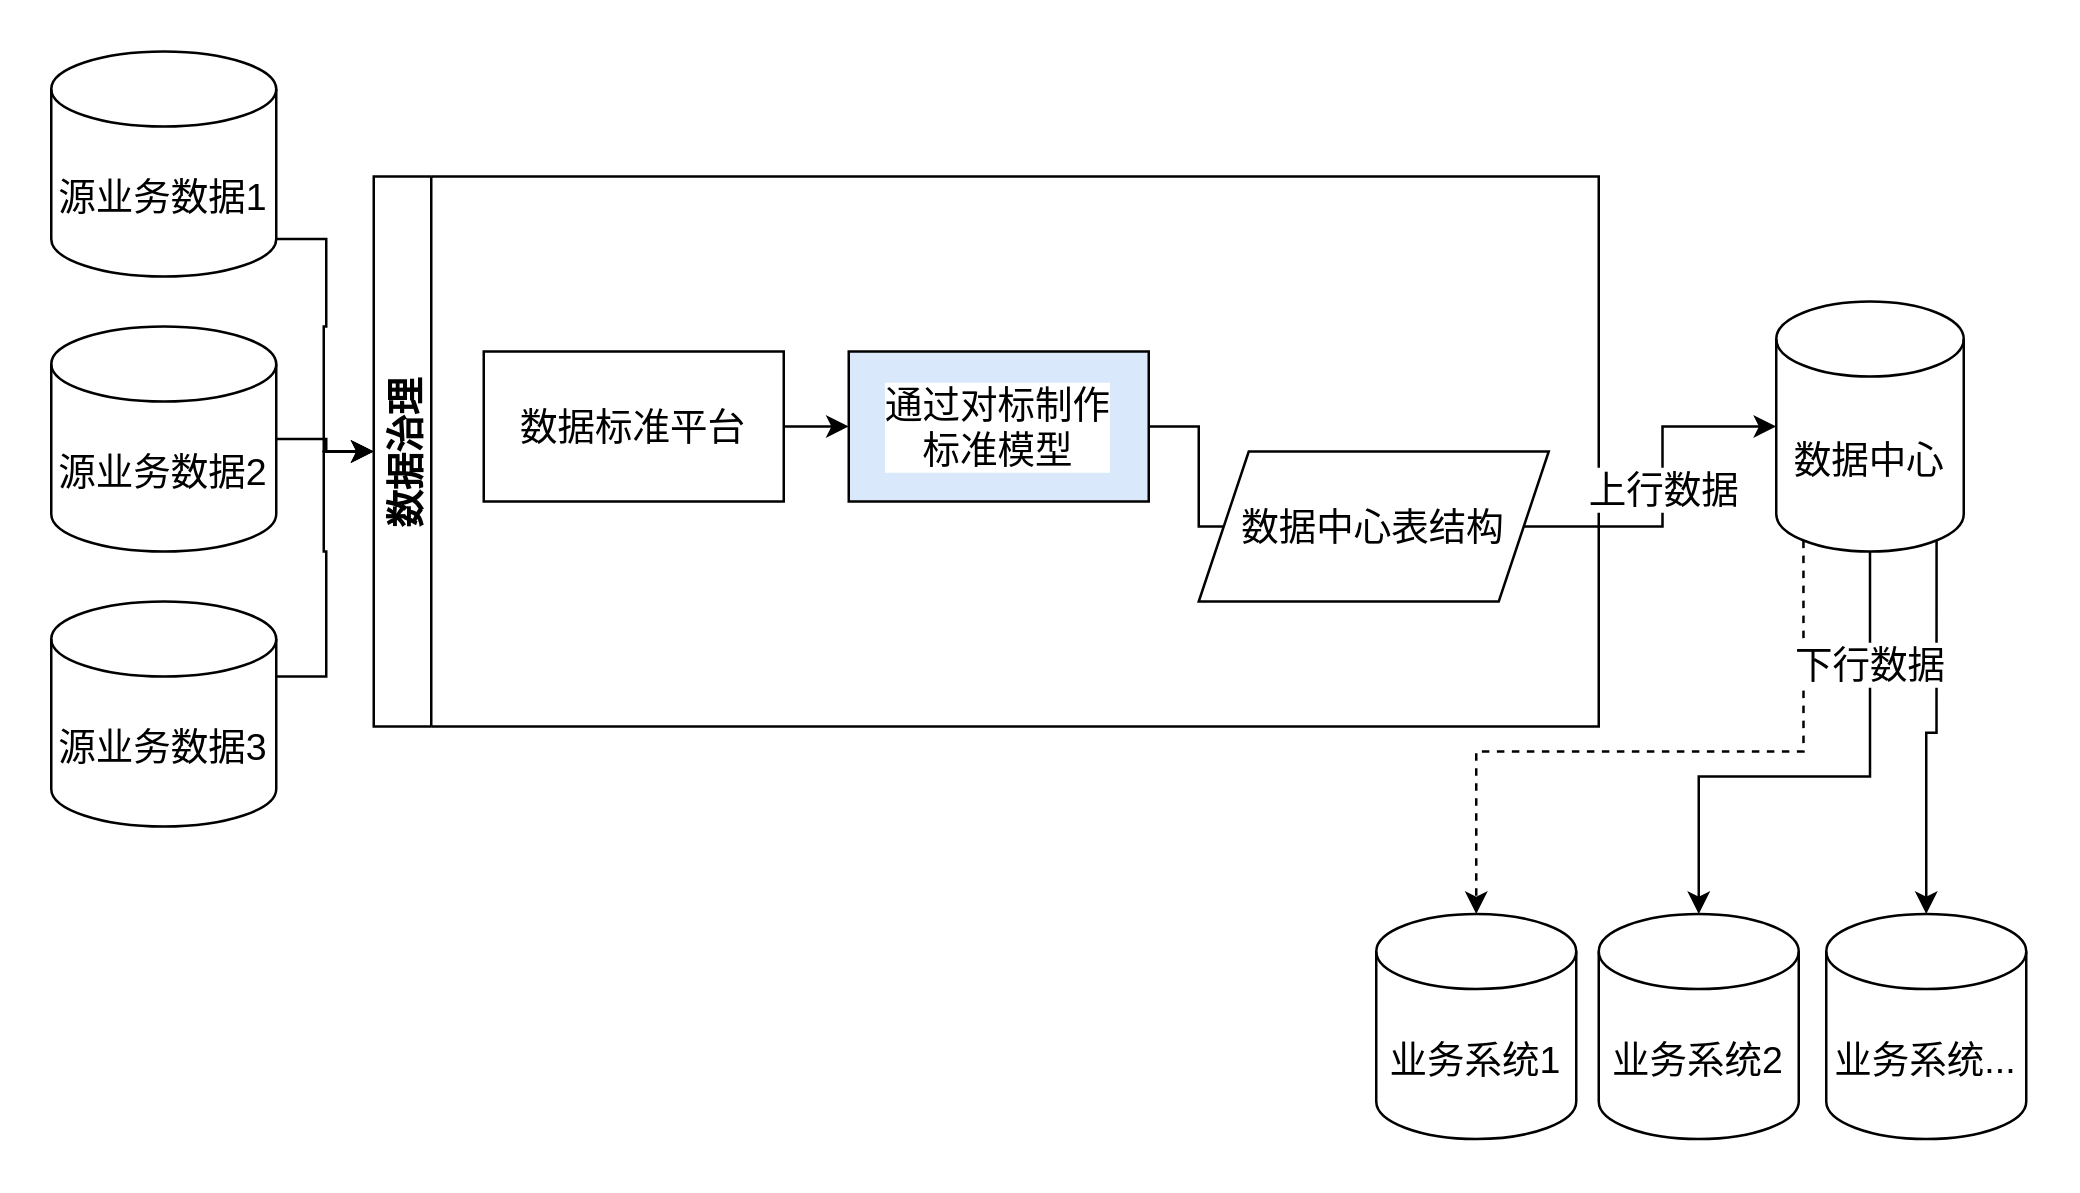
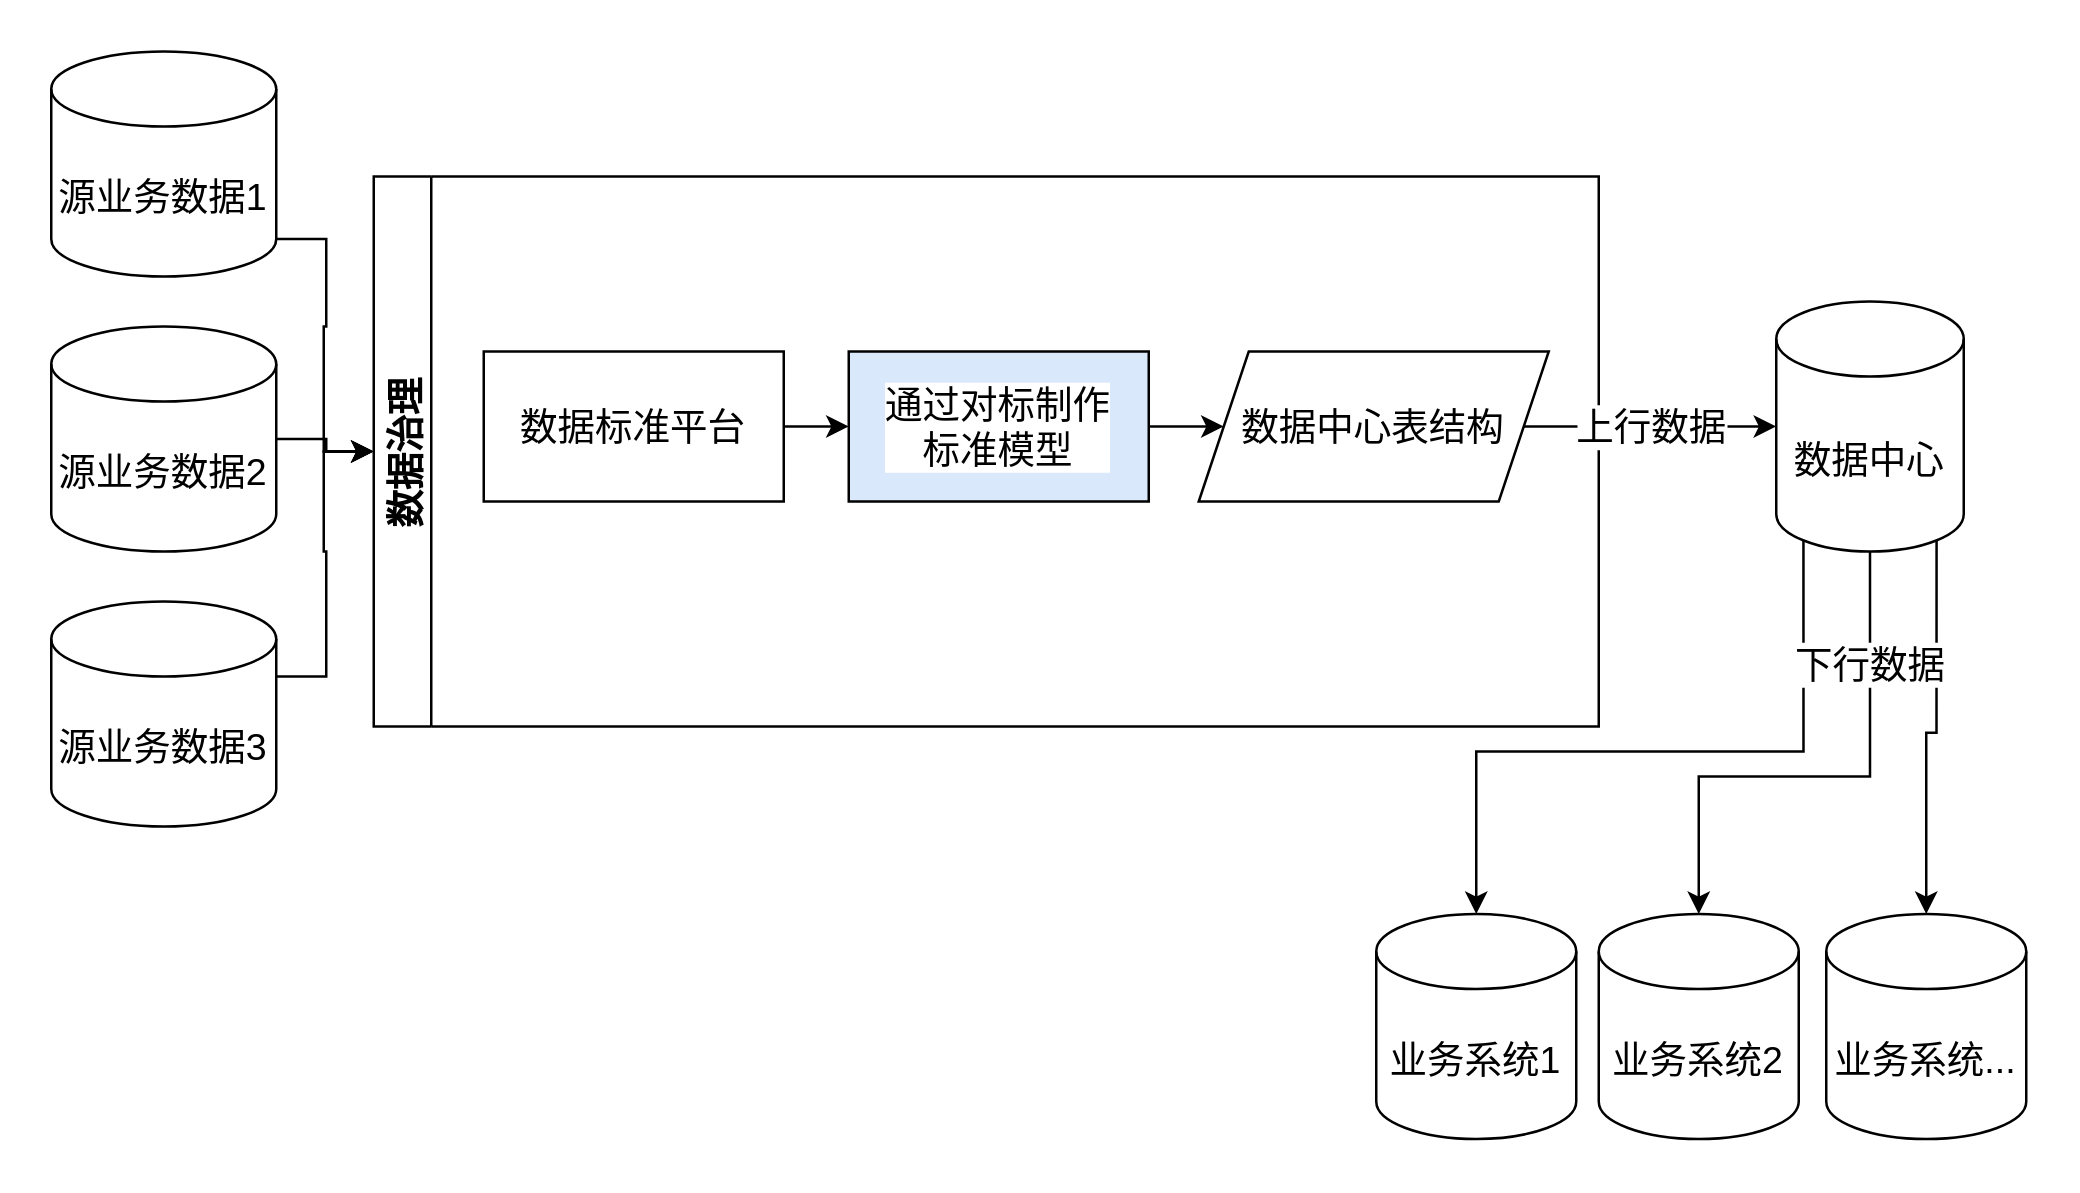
node "数据中心表结构": moved (1374, 526) -> (1374, 426)
edge "数据中心" -> "业务系统1": style dashed -> solid
